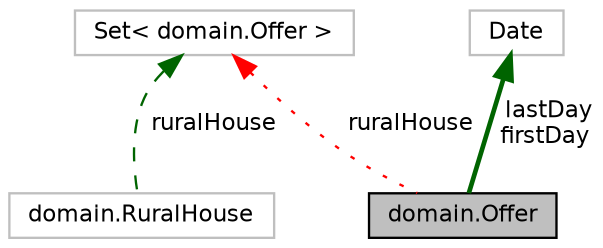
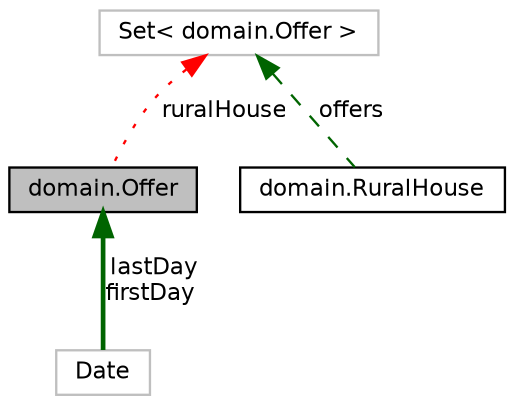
edge "domain.RuralHouse" -> "Set< domain.Offer >": label " ruralHouse" -> " offers"
edge "domain.Offer" -> "Date": reversed
node "domain.RuralHouse": color grey75 -> black
